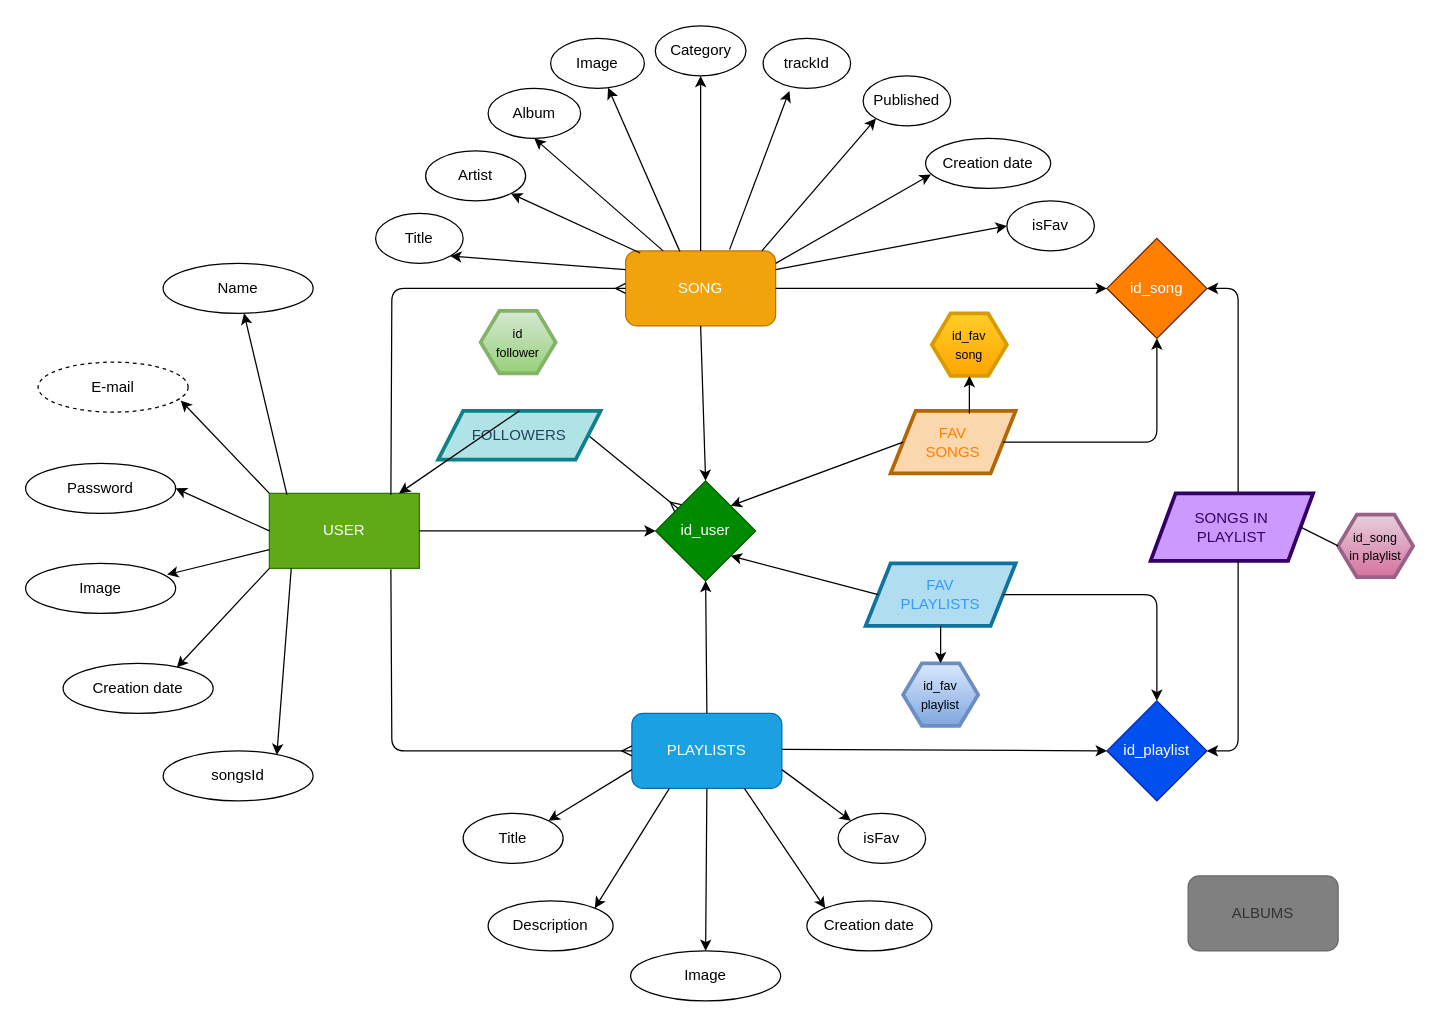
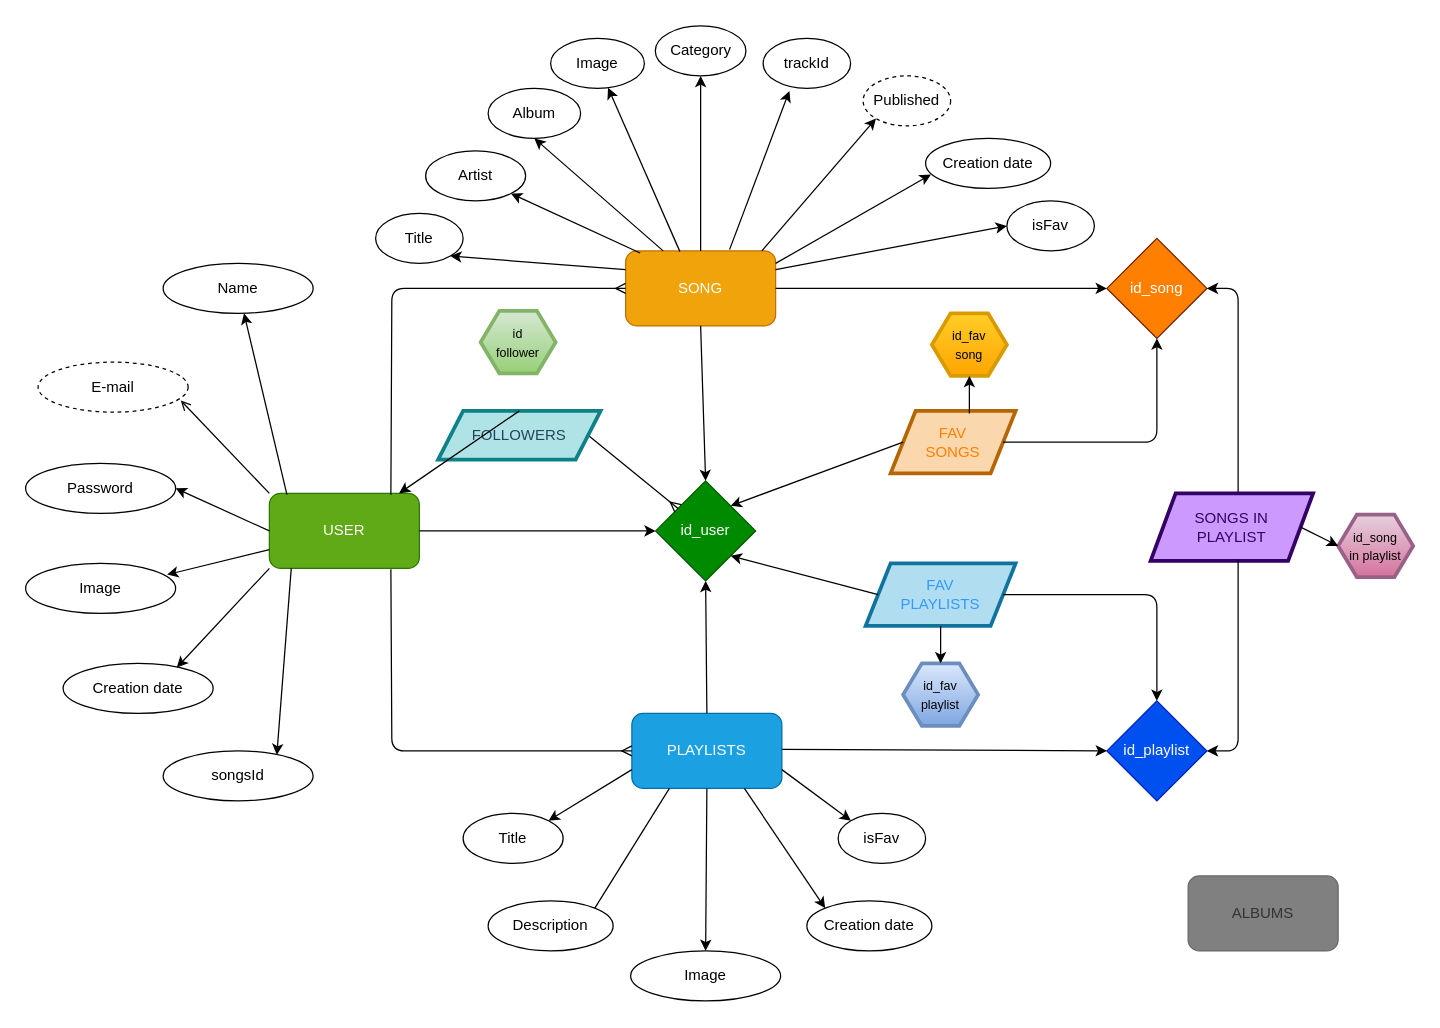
node "Published": style solid -> dashed
edge "USER" -> "E-mail": arrowhead classic -> open
node "USER": shape rectangle -> rounded rectangle
edge "SONGS IN PLAYLIST" -- "id_song in playlist": arrowhead none -> classic
edge "PLAYLISTS" -> "Description": arrowhead classic -> none
